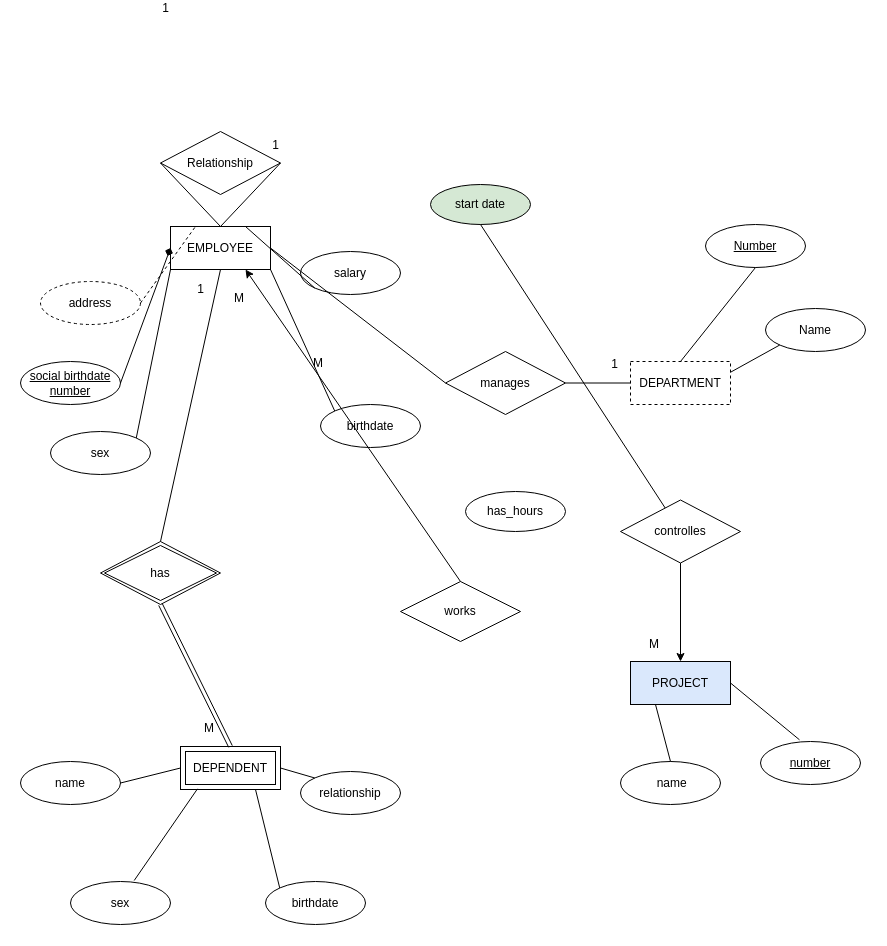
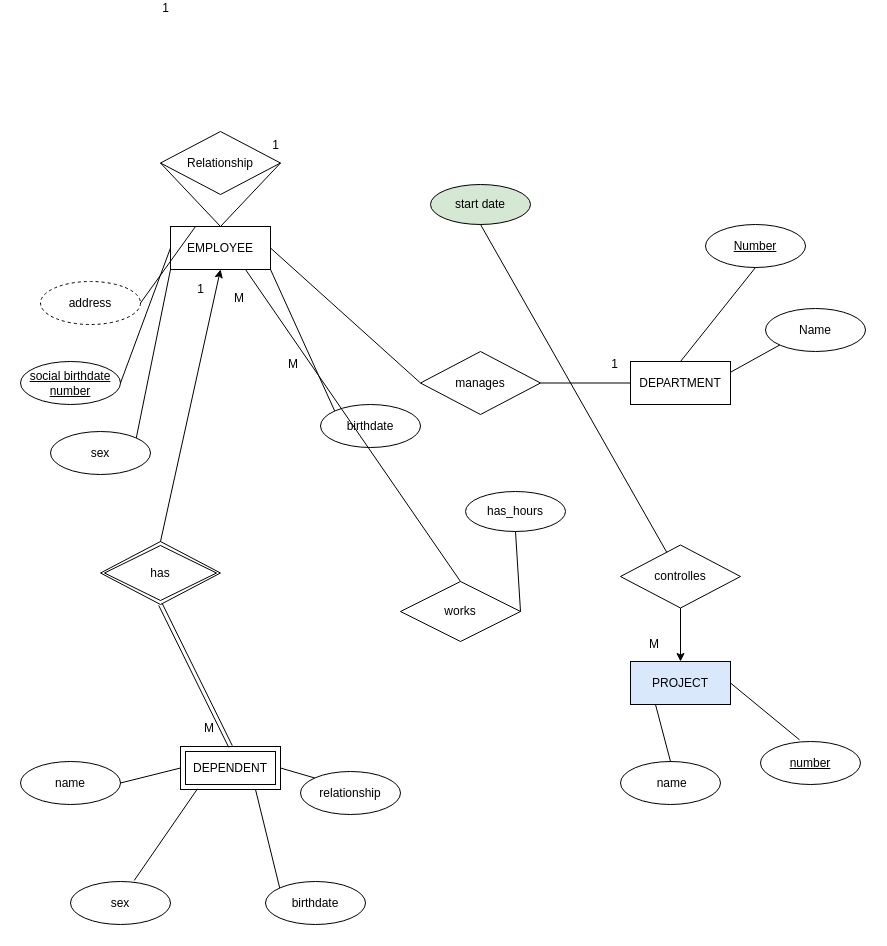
edge "EMPLOYEE" -- "salary": removed
edge "EMPLOYEE" -- "address": style dashed -> solid
edge "social birthdate number" -> "EMPLOYEE": arrowhead diamond -> none
node "salary": removed
edge "EMPLOYEE" -- "has": arrowhead none -> classic
edge "works" -> "EMPLOYEE": arrowhead classic -> none
node "manages": moved (506, 383) -> (481, 383)
node "DEPARTMENT": style dashed -> solid
node "controlles": moved (681, 532) -> (681, 577)
edge "has_hours" -- "works": added
